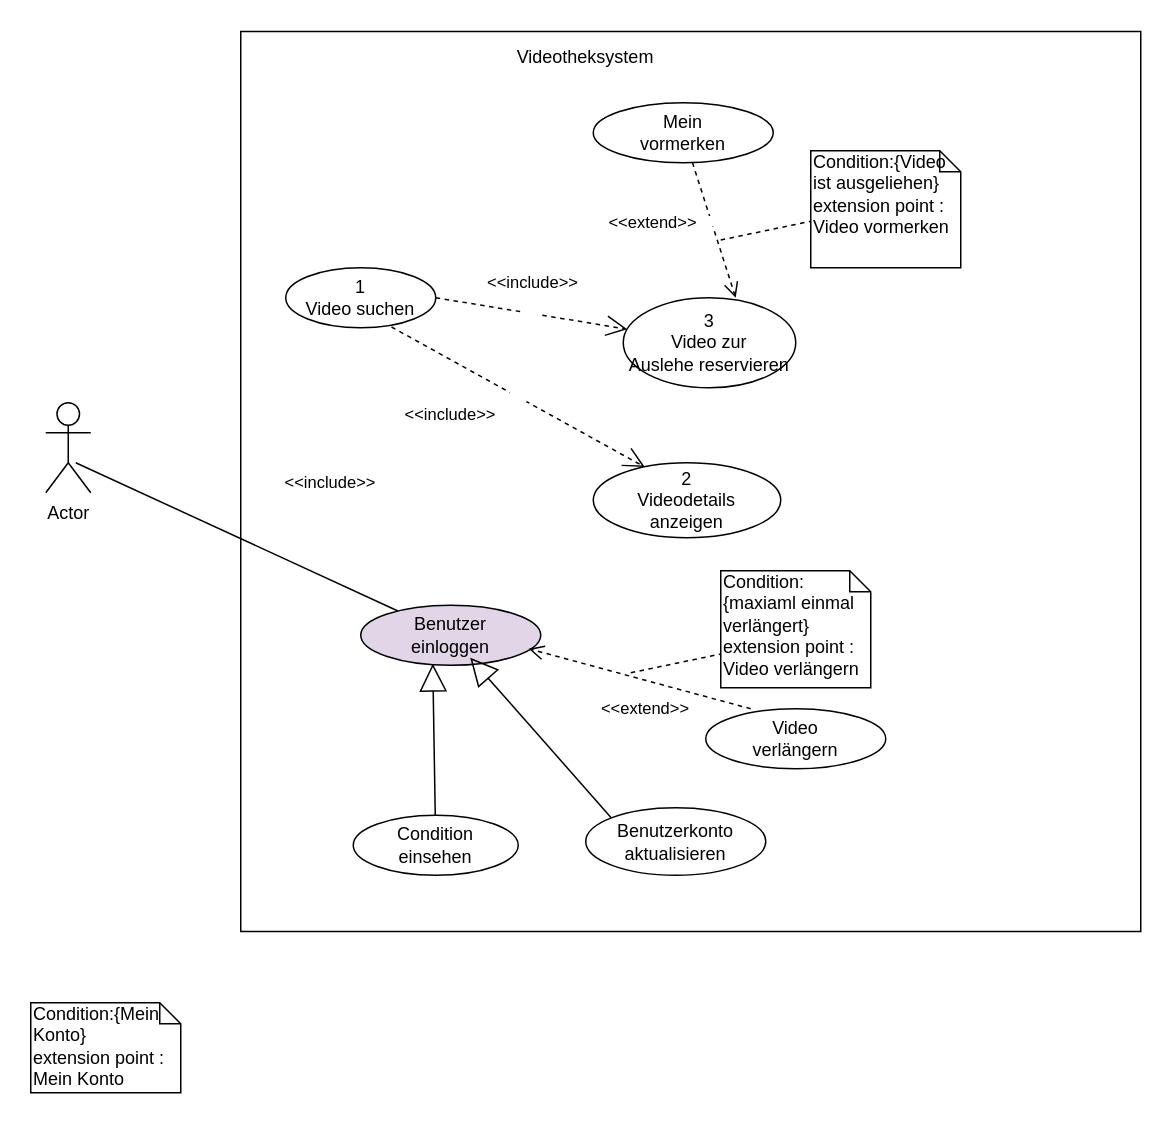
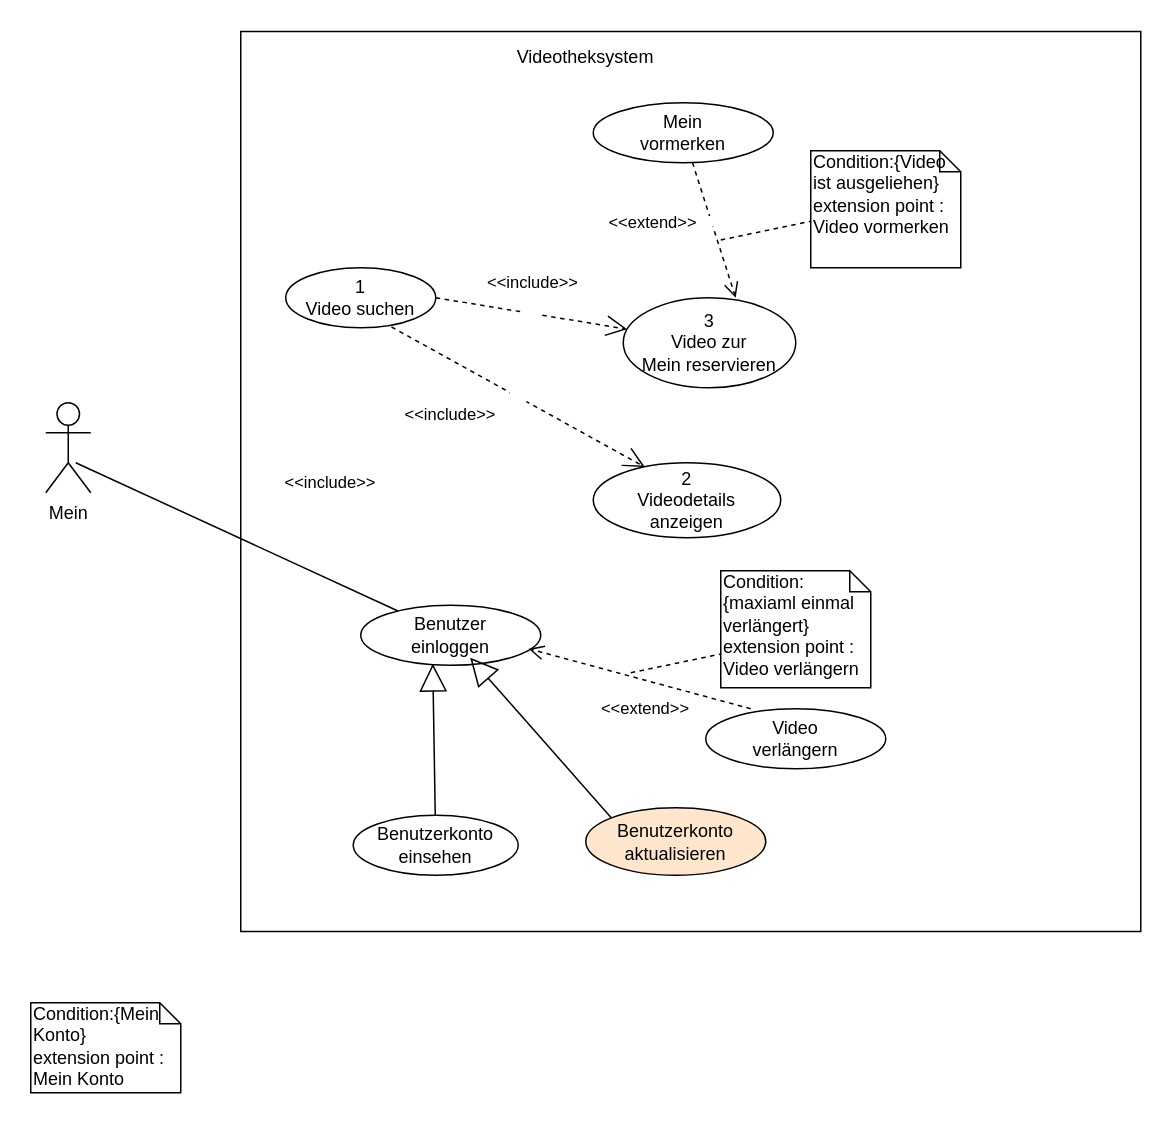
node "3 Video zur Auslehe reservieren": label "3 Video zur Auslehe reservieren" -> "3 Video zur Mein reservieren"
node "Actor": label "Actor" -> "Mein"
node "Benutzer einloggen": fillcolor #e1d5e7 -> #ffffff
node "Benutzerkonto aktualisieren": fillcolor #ffffff -> #ffe6cc
node "Condition einsehen": label "Condition einsehen" -> "Benutzerkonto einsehen"
